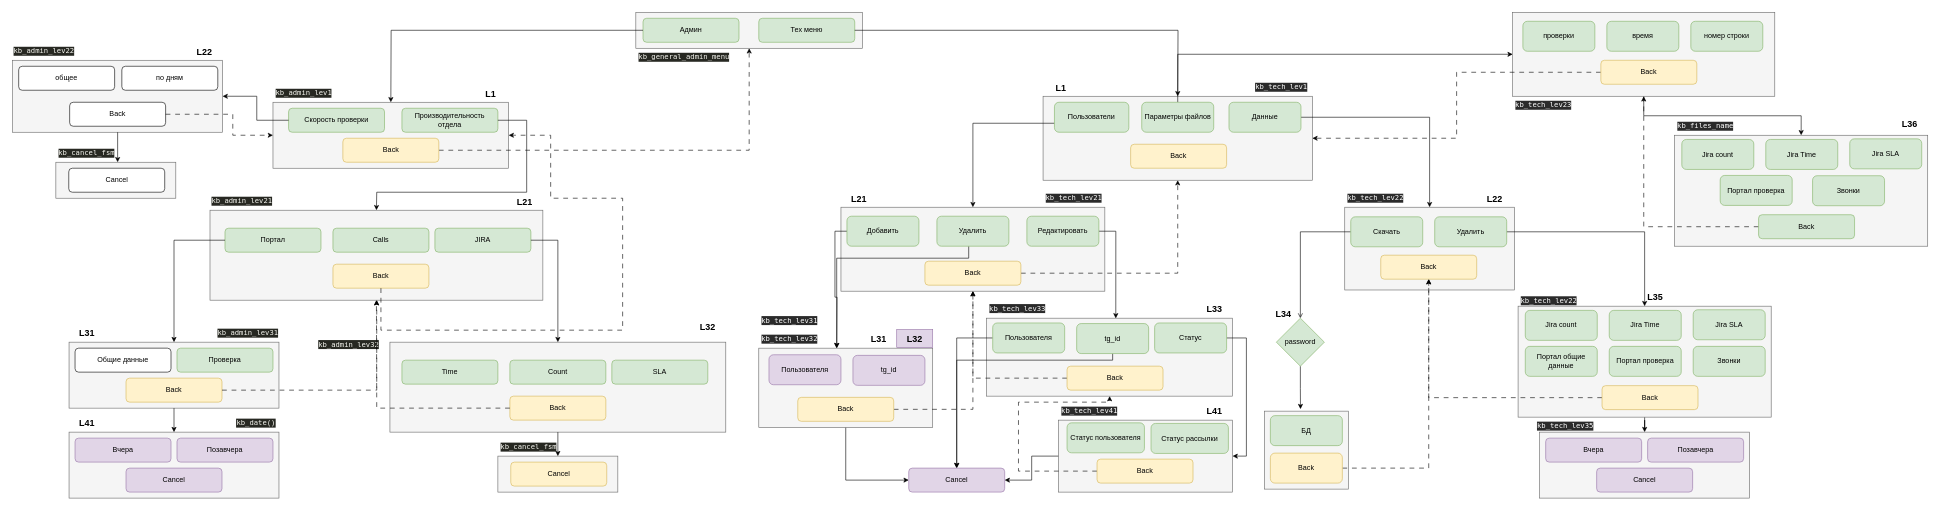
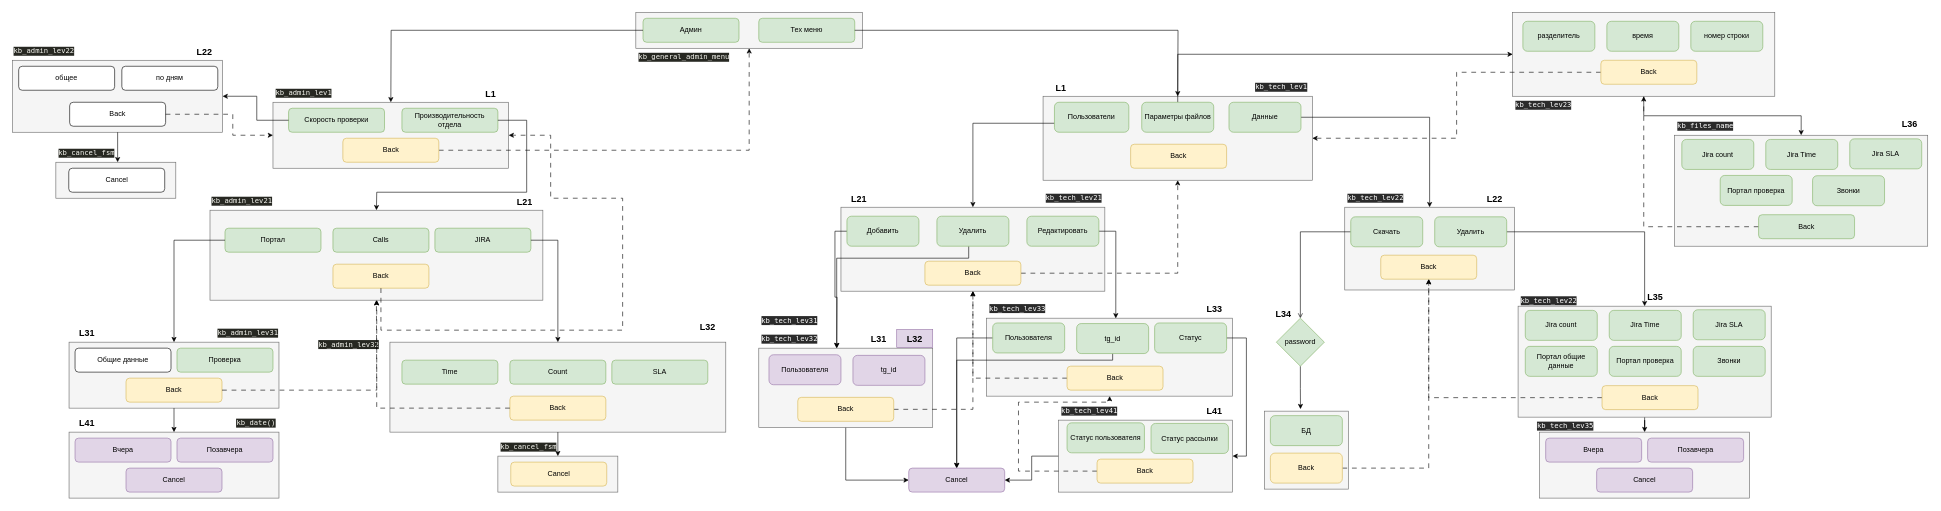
node "проверки": label "проверки" -> "разделитель"
